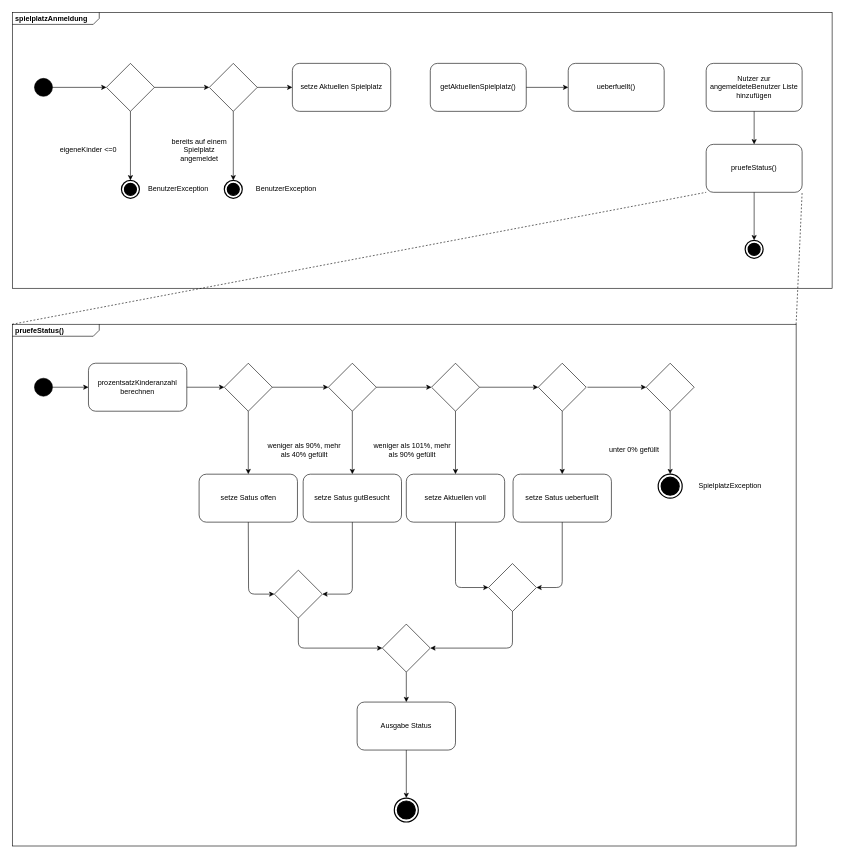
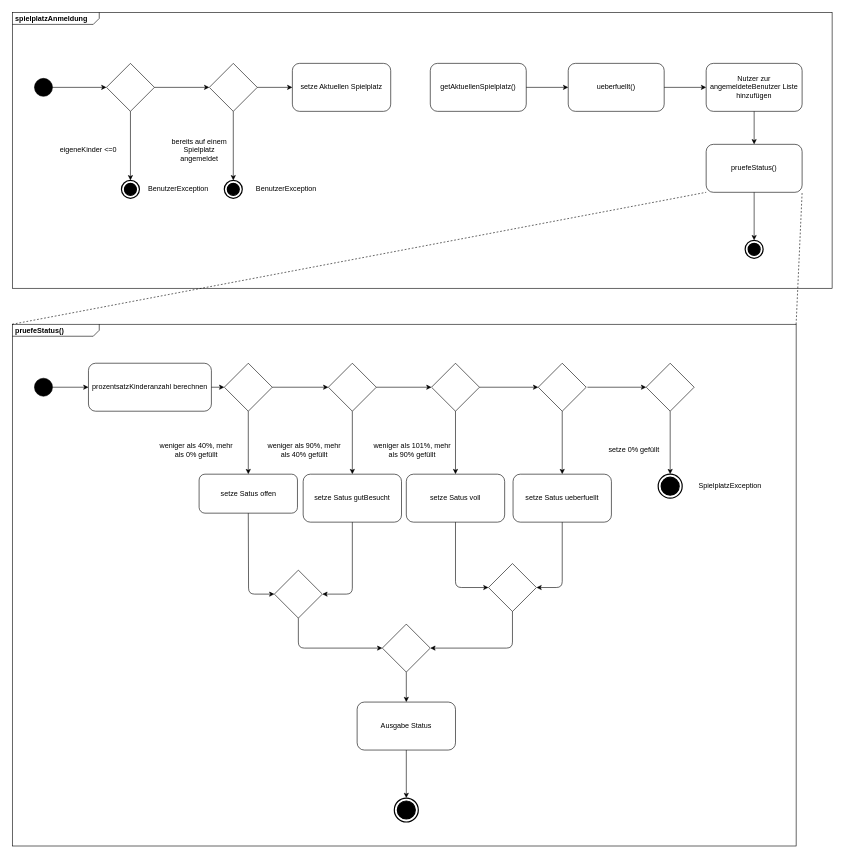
edge "ueberfuellt()" -> "Nutzer zur angemeldeteBenutzer Liste hinzufügen": added
node "prozentsatzKinderanzahl berechnen": size 98x48 -> 123x48
node "weniger als 40%, mehr als 0% gefüllt": added
node "unter 0% gefüllt": label "unter 0% gefüllt" -> "setze 0% gefüllt"
node "setze Satus offen": size 98x48 -> 98x39
node "setze Aktuellen voll": label "setze Aktuellen voll" -> "setze Satus voll"
